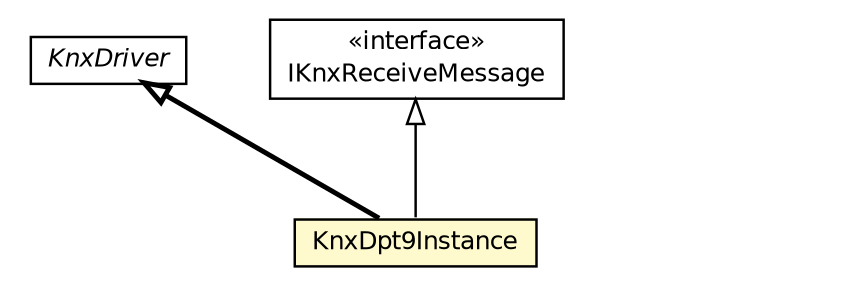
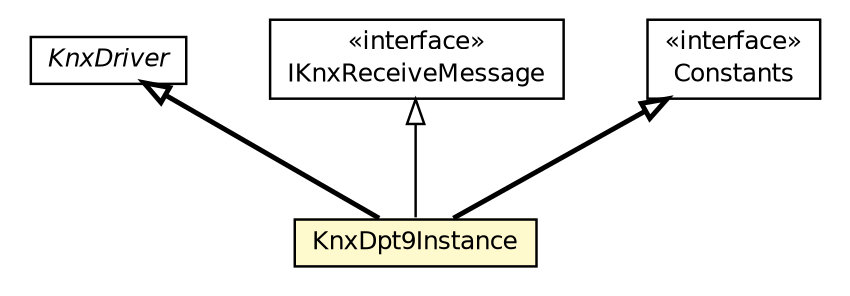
node "Constants": added
